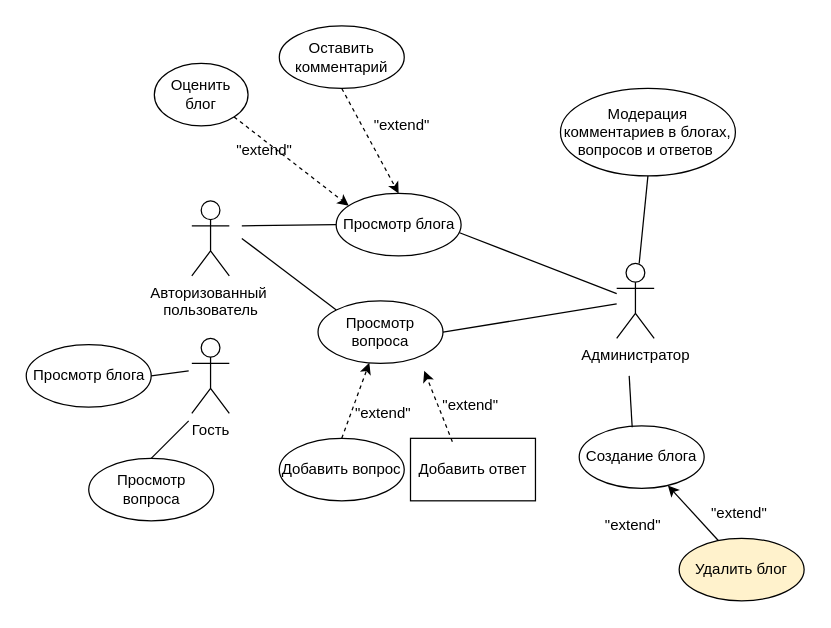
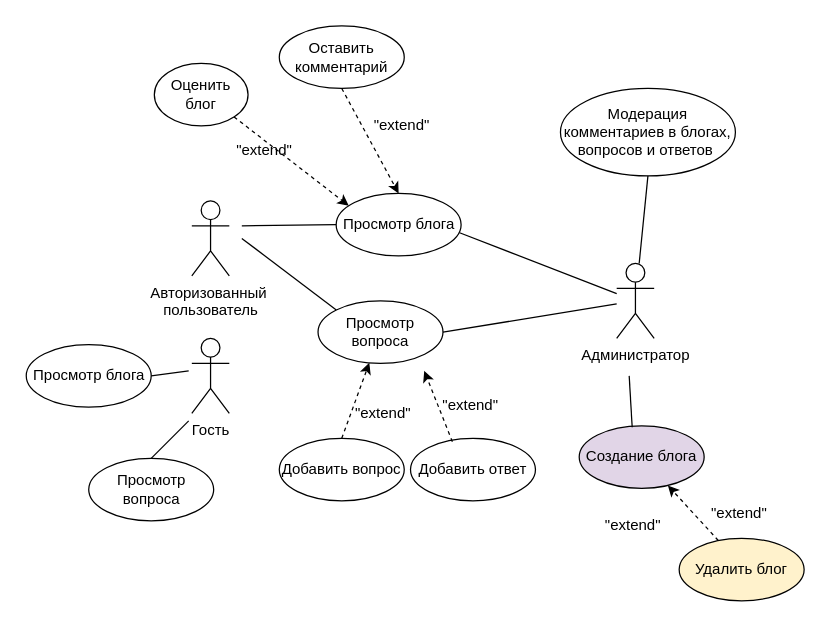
node "Создание блога": fillcolor #ffffff -> #e1d5e7
node "Добавить ответ": shape rectangle -> ellipse
edge "Удалить блог" -> "Создание блога": style solid -> dashed
